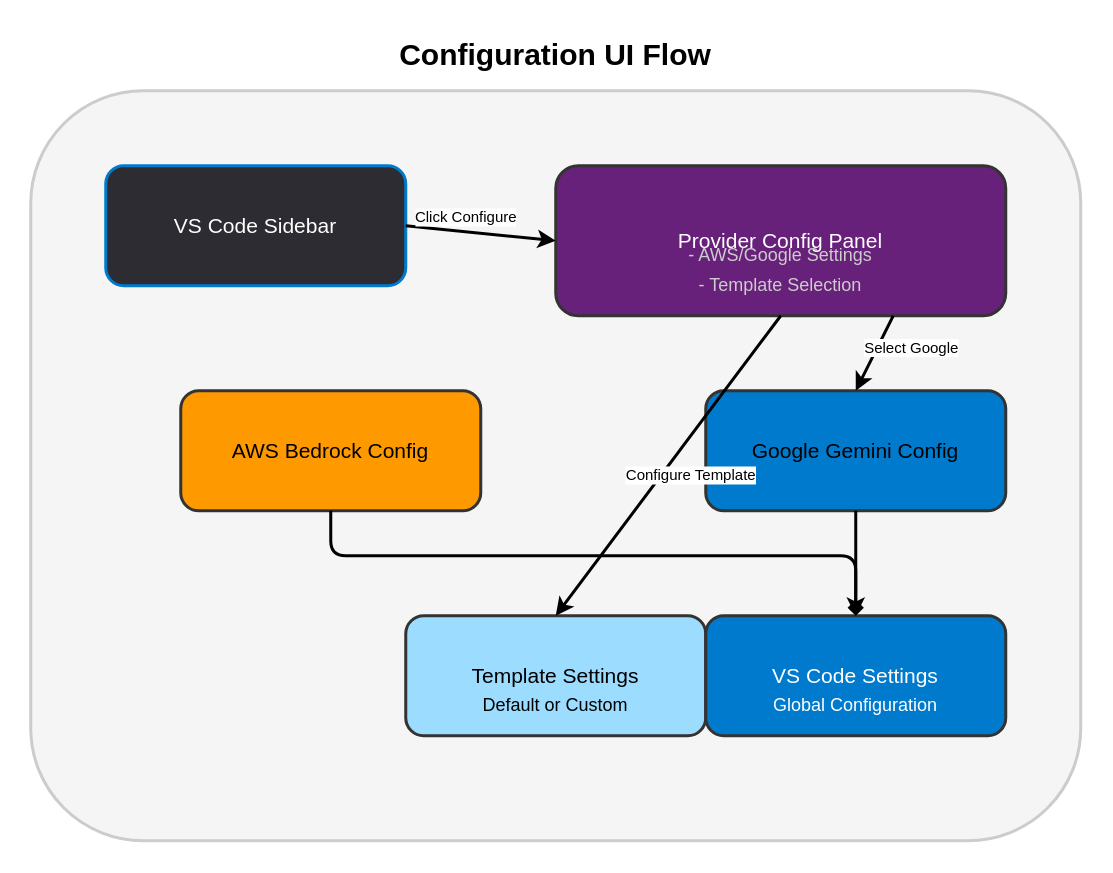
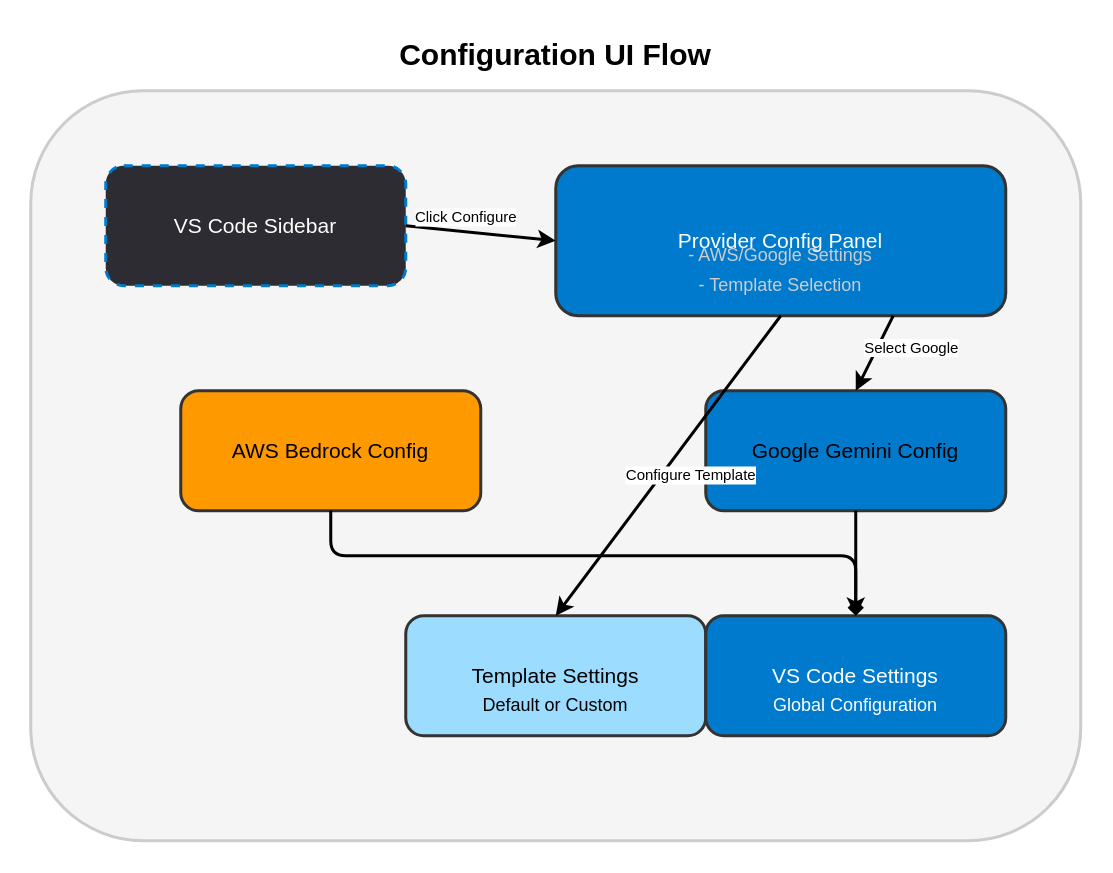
node "VS Code Sidebar": style solid -> dashed
node "Provider Config Panel": fillcolor #68217a -> #007acc
